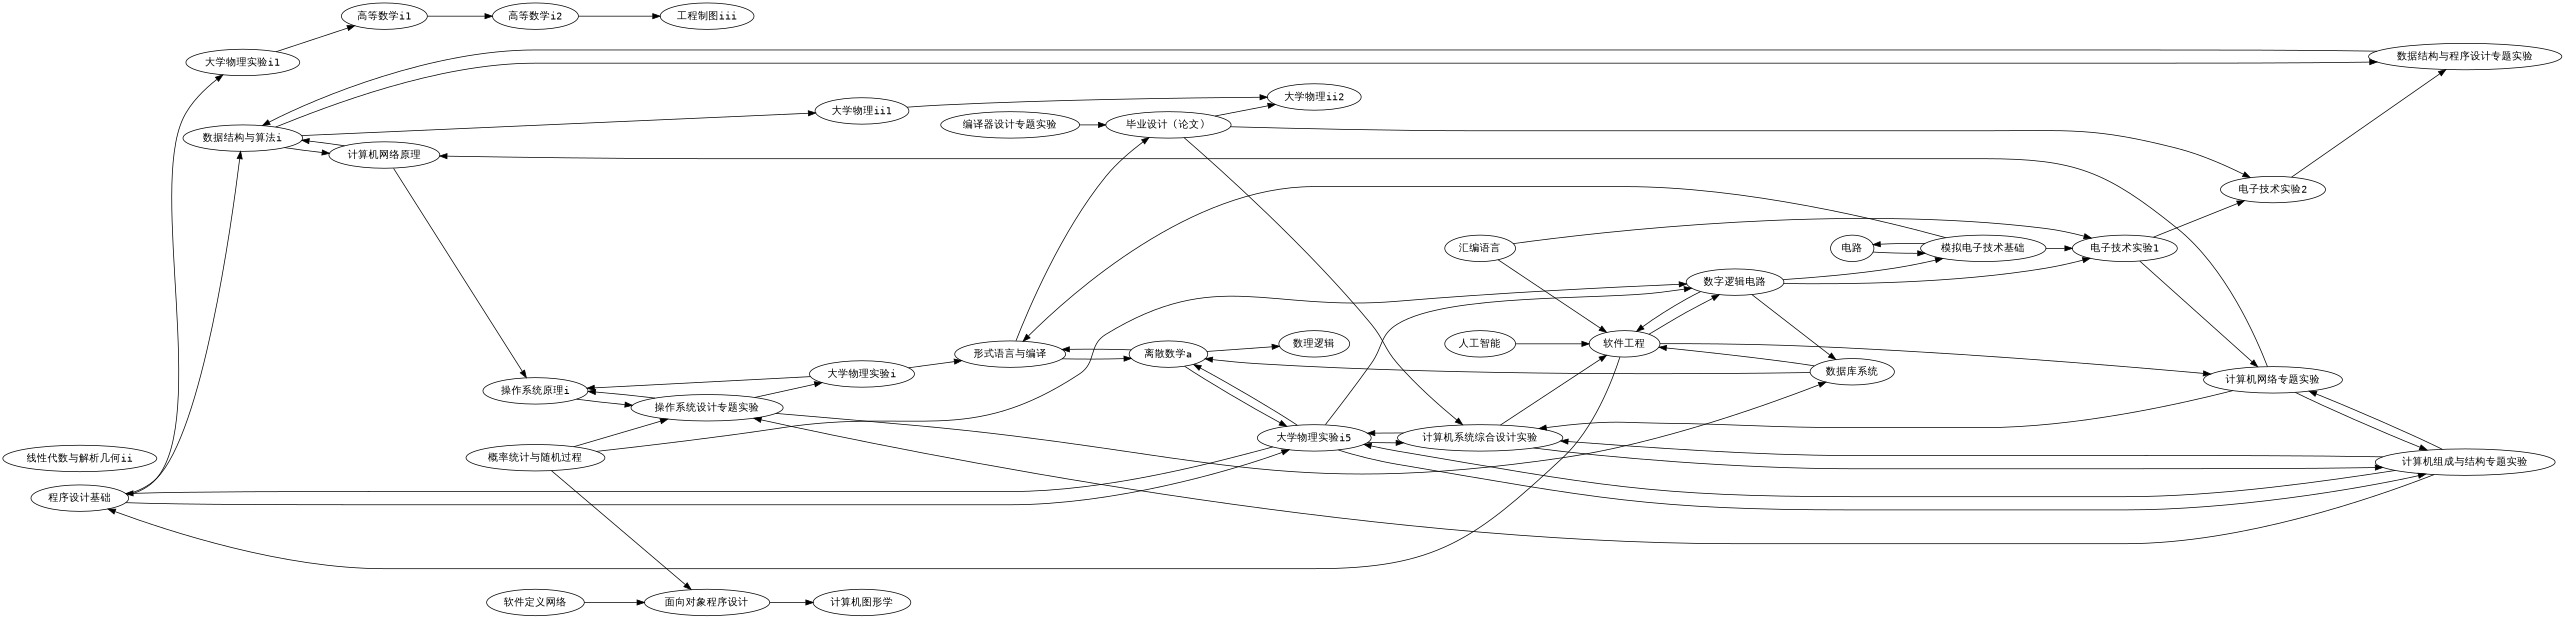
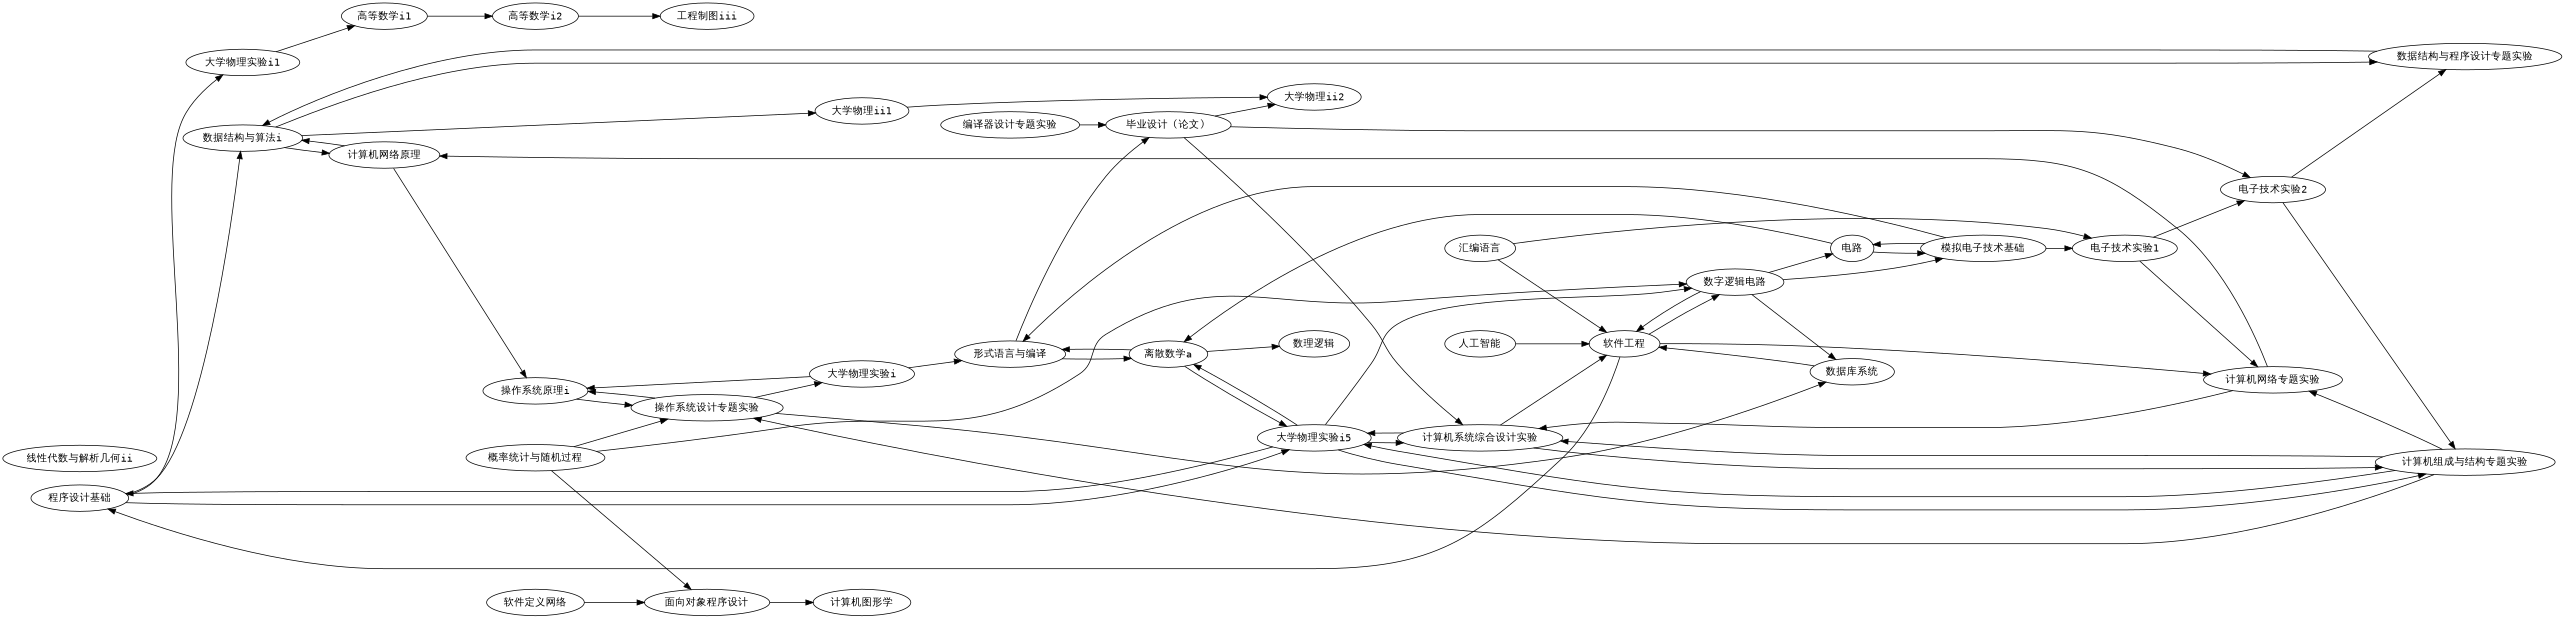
edge "数字逻辑电路" -> "电子技术实验1": now "数字逻辑电路" -> "电路"
edge "数据库系统" -> "离散数学a": now "电路" -> "离散数学a"
edge "计算机网络专题实验" -> "计算机组成与结构专题实验": now "电子技术实验2" -> "计算机组成与结构专题实验"
